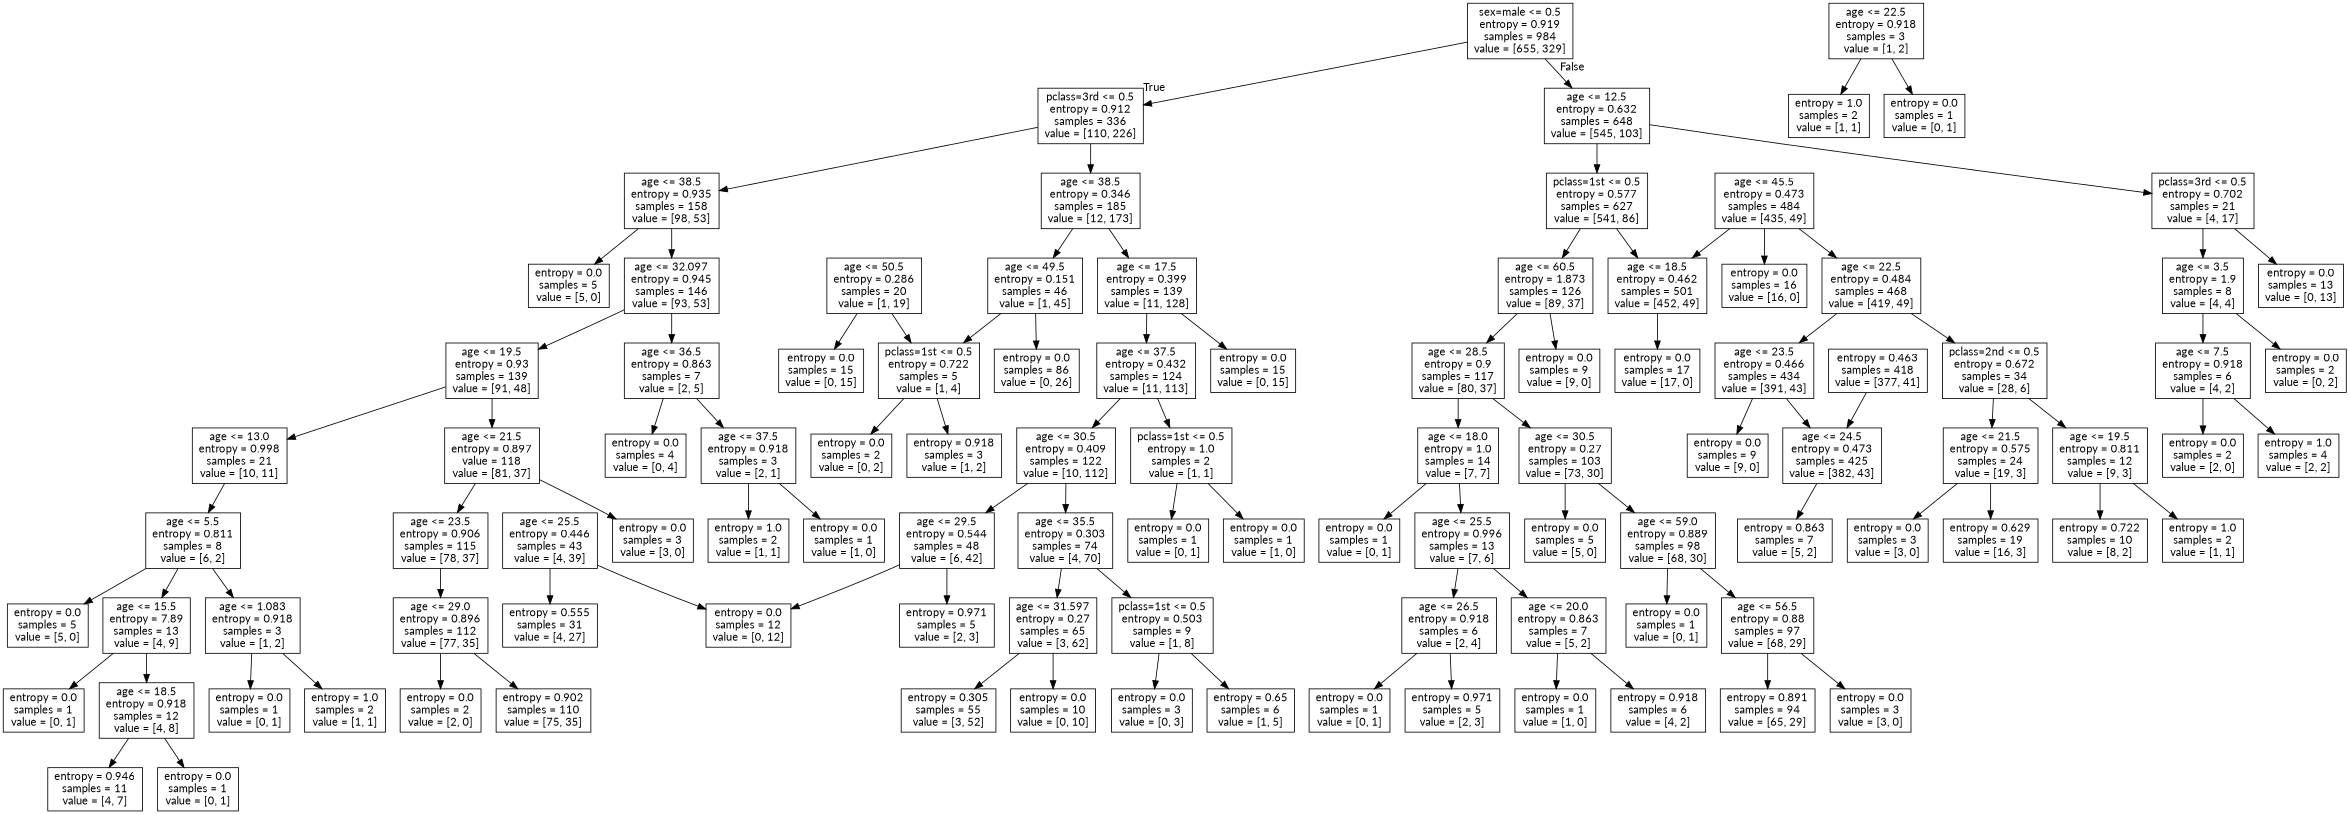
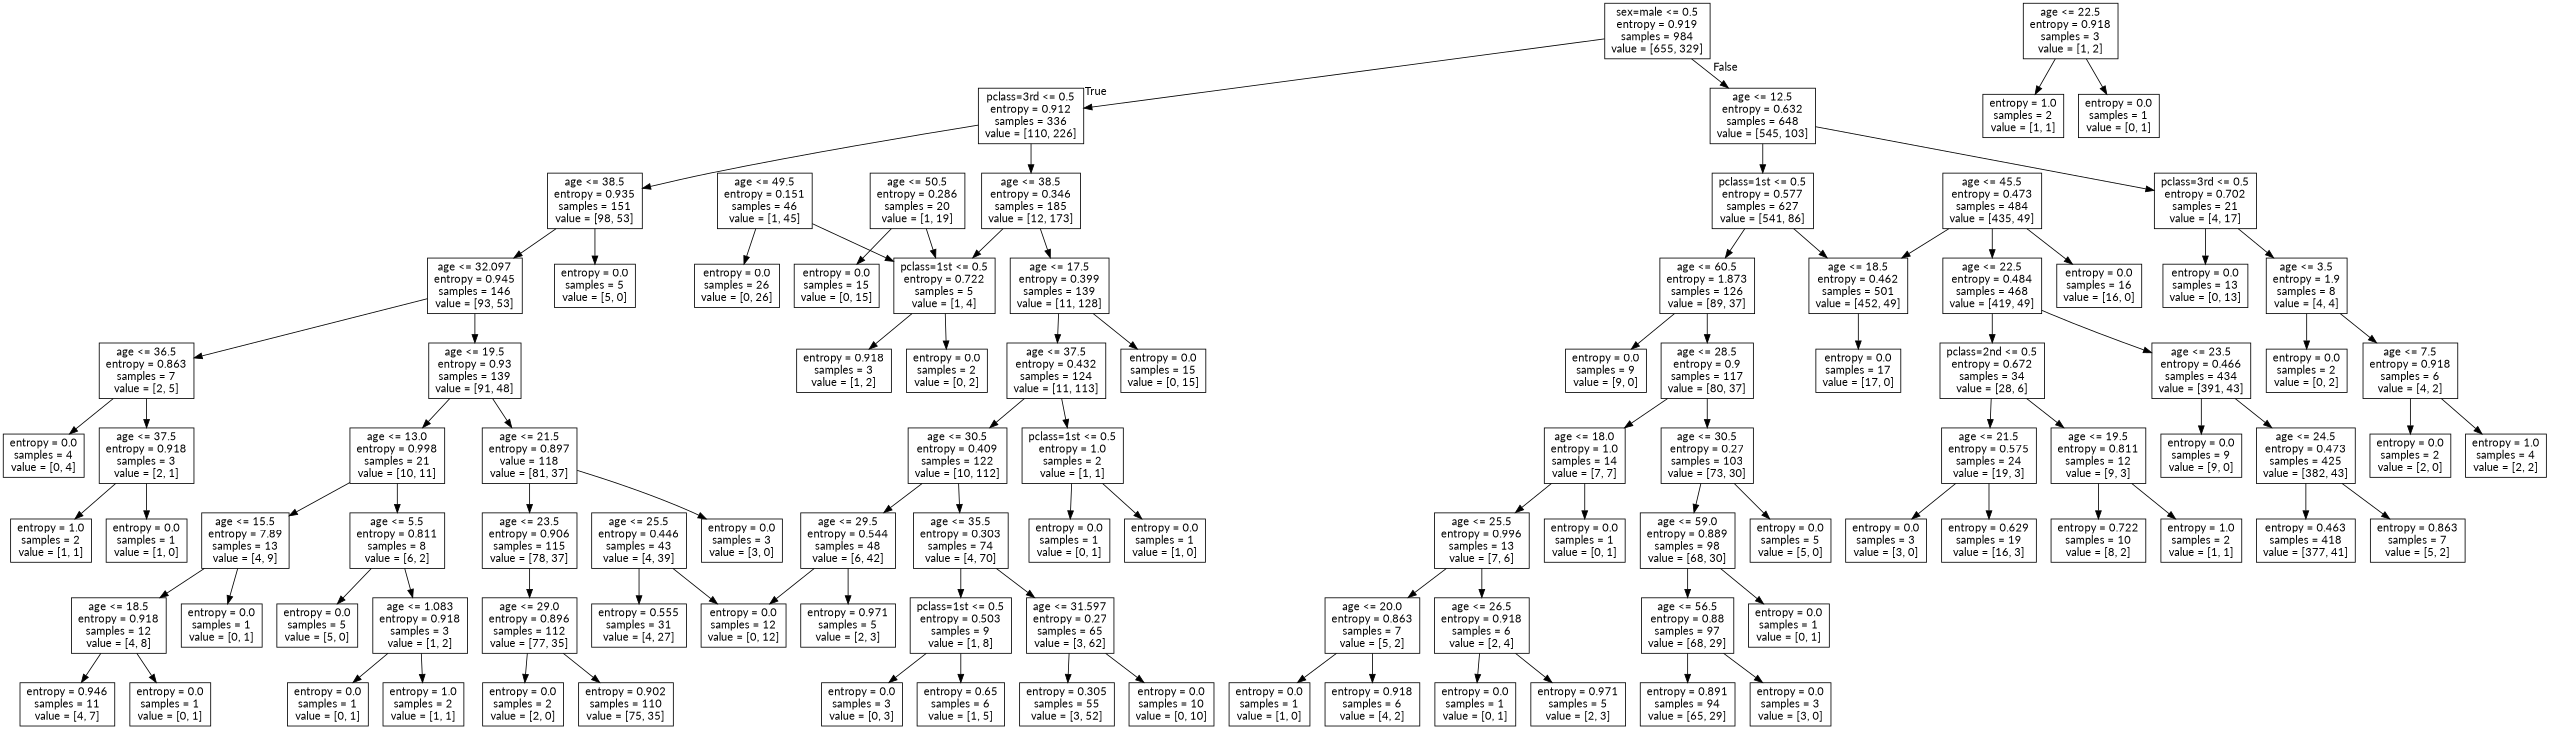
node "age <= 38.5 entropy = 0.935 samples = 158 value = [98, 53]": label "age <= 38.5 entropy = 0.935 samples = 158 value = [98, 53]" -> "age <= 38.5 entropy = 0.935 samples = 151 value = [98, 53]"
edge "age <= 38.5 entropy = 0.346 samples = 185 value = [12, 173]" -> "age <= 49.5 entropy = 0.151 samples = 46 value = [1, 45]": now "age <= 38.5 entropy = 0.346 samples = 185 value = [12, 173]" -> "pclass=1st <= 0.5 entropy = 0.722 samples = 5 value = [1, 4]"
node "entropy = 0.0 samples = 86 value = [0, 26]": label "entropy = 0.0 samples = 86 value = [0, 26]" -> "entropy = 0.0 samples = 26 value = [0, 26]"
edge "entropy = 0.463 samples = 418 value = [377, 41]" -> "age <= 24.5 entropy = 0.473 samples = 425 value = [382, 43]": reversed
edge "age <= 5.5 entropy = 0.811 samples = 8 value = [6, 2]" -> "age <= 15.5 entropy = 7.89 samples = 13 value = [4, 9]": now "age <= 13.0 entropy = 0.998 samples = 21 value = [10, 11]" -> "age <= 15.5 entropy = 7.89 samples = 13 value = [4, 9]"
